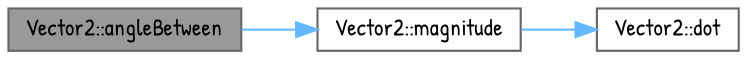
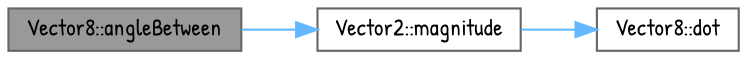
node "Vector2::angleBetween": label "Vector2::angleBetween" -> "Vector8::angleBetween"
node "Vector2::dot": label "Vector2::dot" -> "Vector8::dot"
